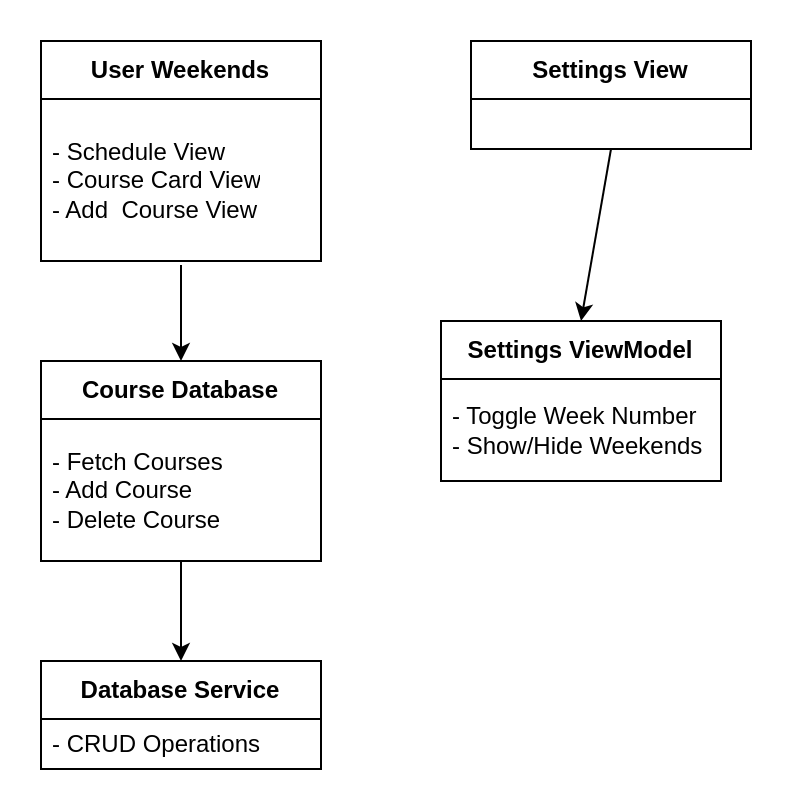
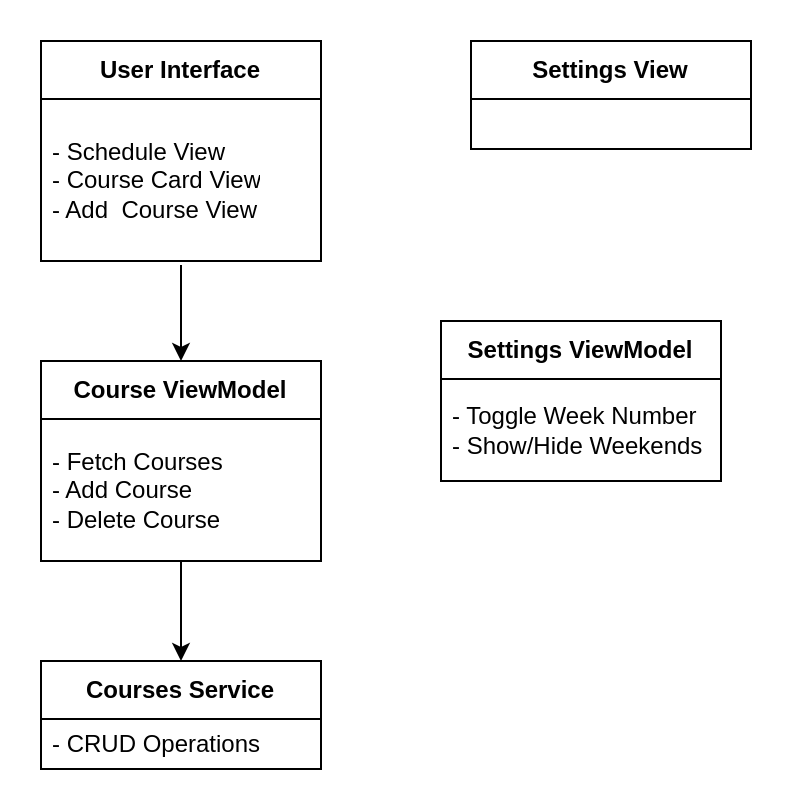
node "User Weekends": label "User Weekends" -> "User Interface"
edge "Settings View" -> "Settings ViewModel": removed
node "Course Database": label "Course Database" -> "Course ViewModel"
node "Database Service": label "Database Service" -> "Courses Service"
